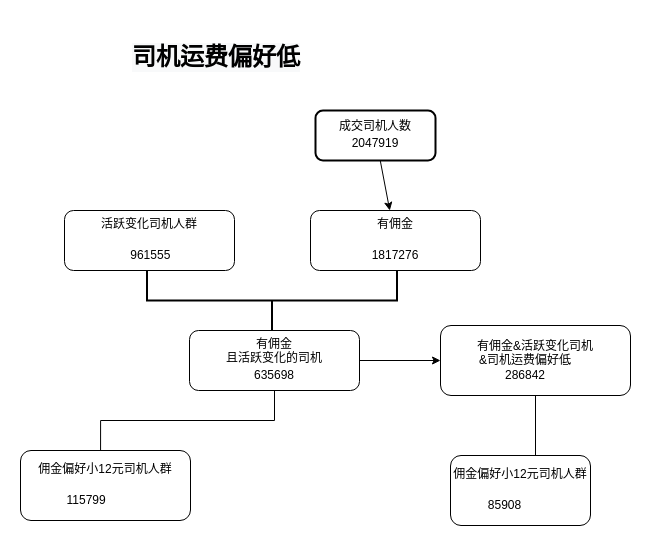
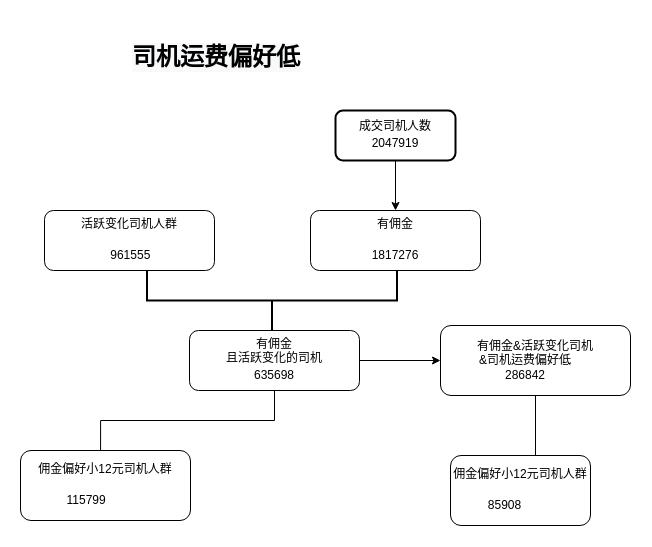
node "成交司机人数2047919": moved (376, 136) -> (396, 136)
node "活跃变化司机人群 961555": moved (150, 241) -> (130, 241)
